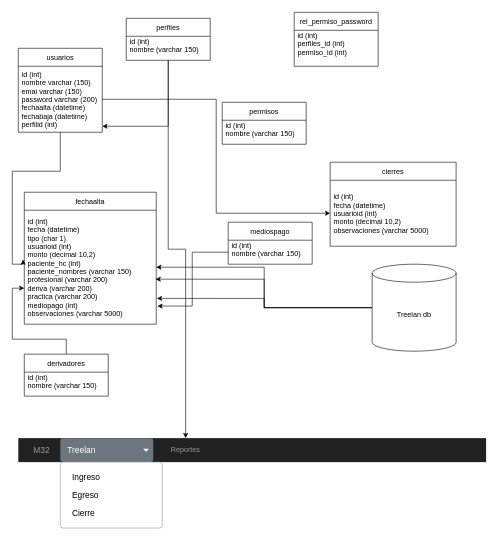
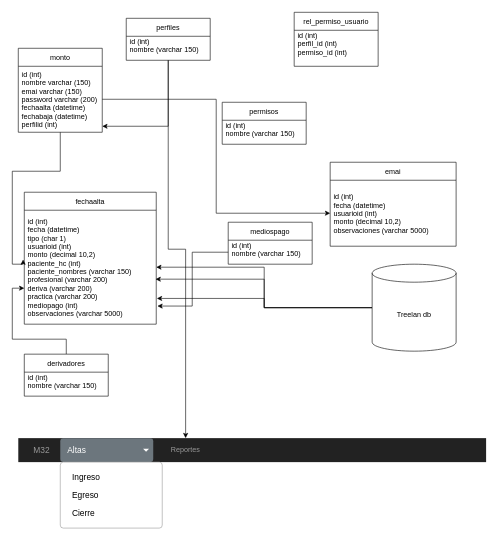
node "rel_permiso_password": label "rel_permiso_password" -> "rel_permiso_usuario"
node "id (int) perfiles_id (int) permiso_id (int)": label "id (int) perfiles_id (int) permiso_id (int)" -> "id (int) perfil_id (int) permiso_id (int)"
node "usuarios": label "usuarios" -> "monto"
node "cierres": label "cierres" -> "emai"
node "Treelan": label "Treelan" -> "Altas"
